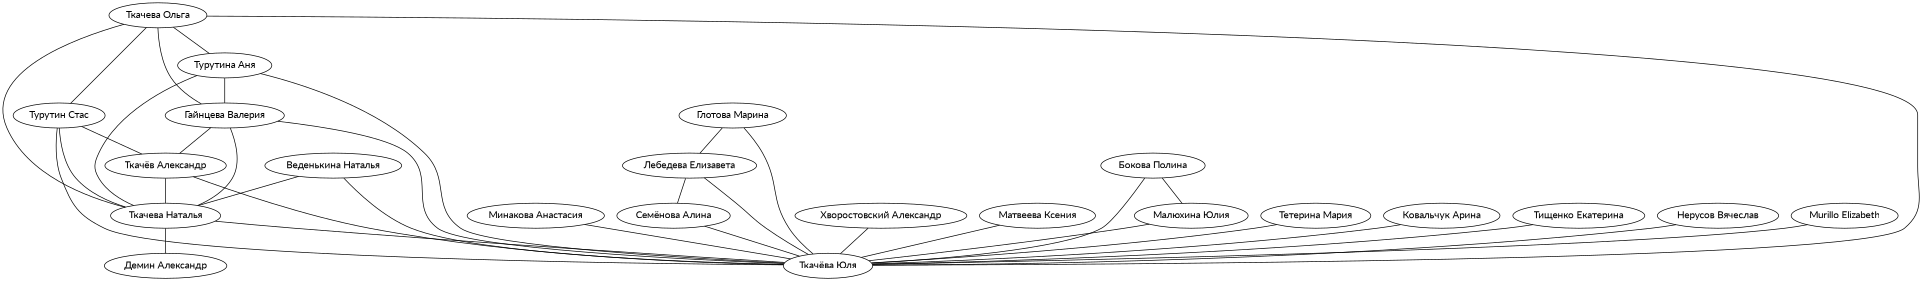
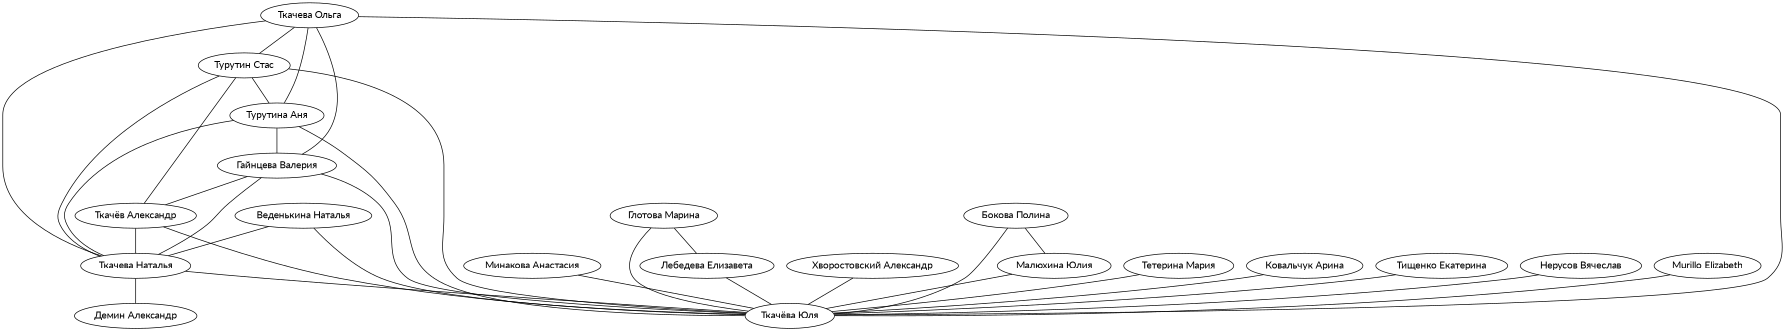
edge "Турутин Стас" -- "Турутина Аня": added
node "Семёнова Алина": removed
node "Матвеева Ксения": removed
